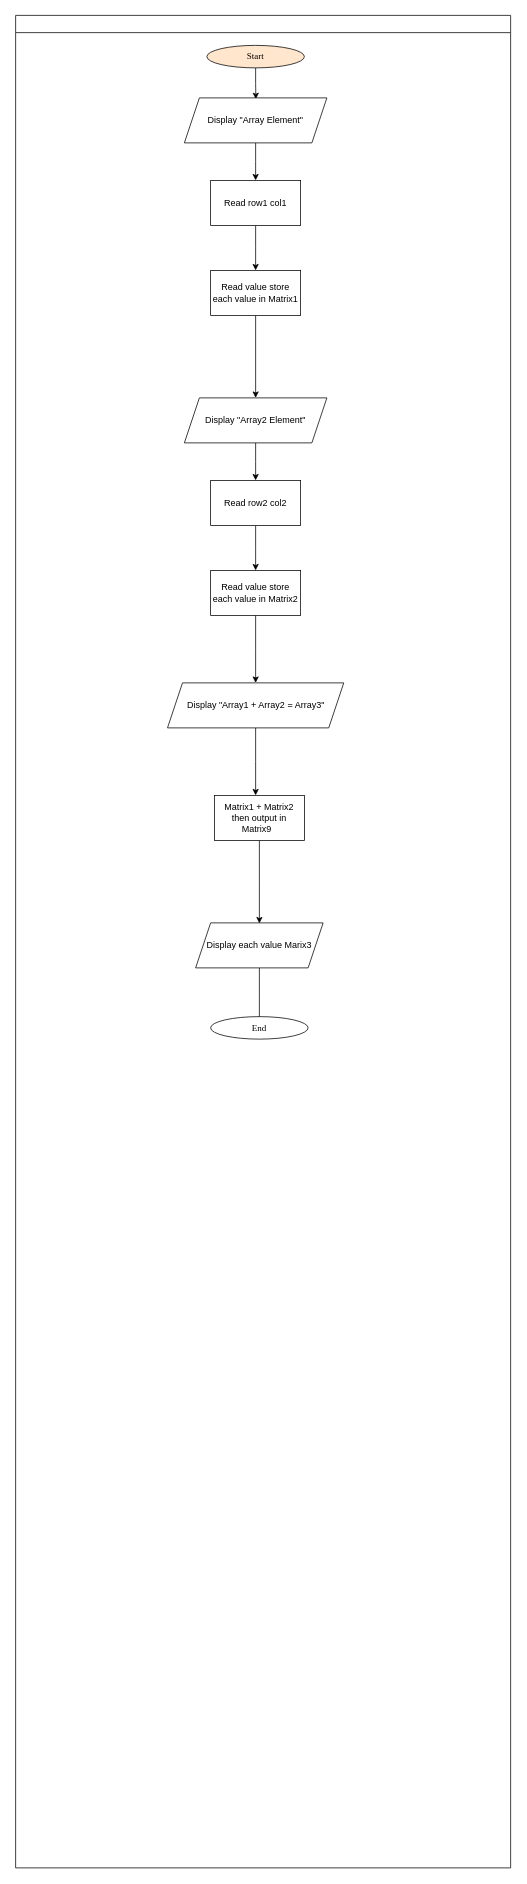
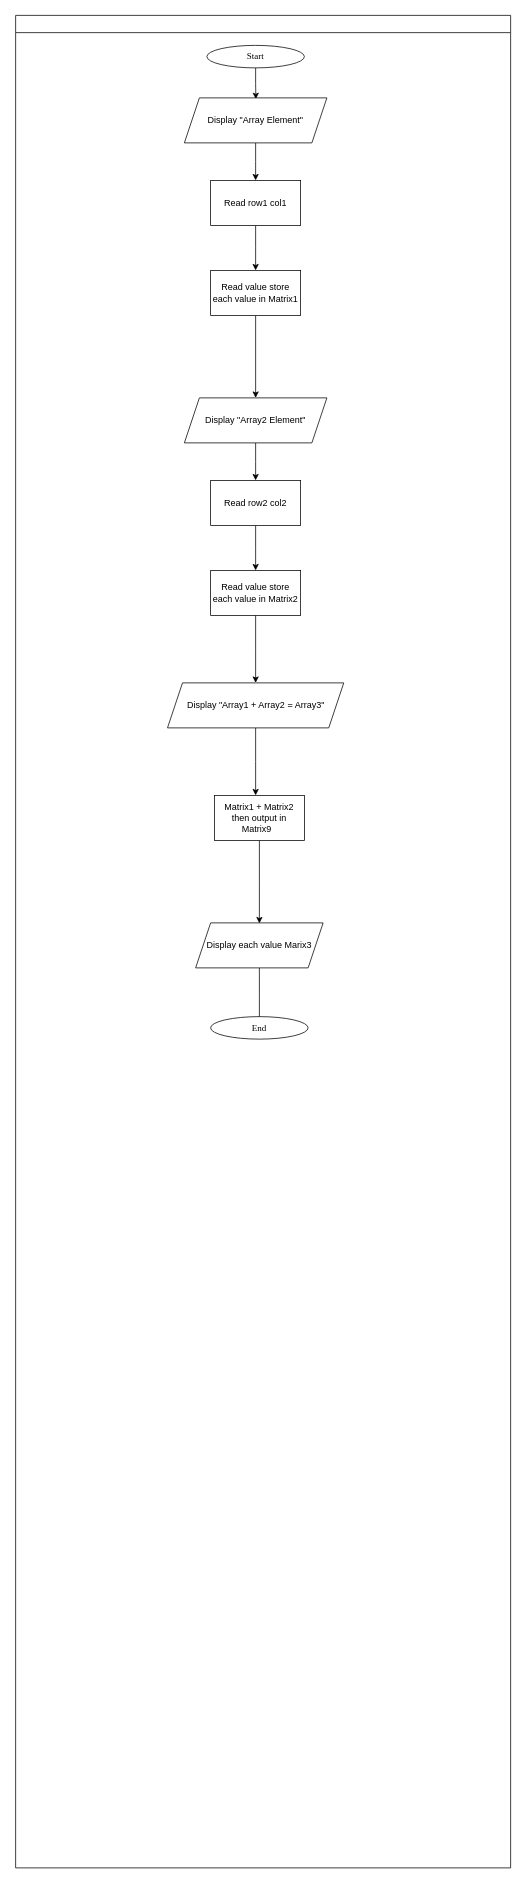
node "Start": fillcolor #ffe6cc -> #ffffff
